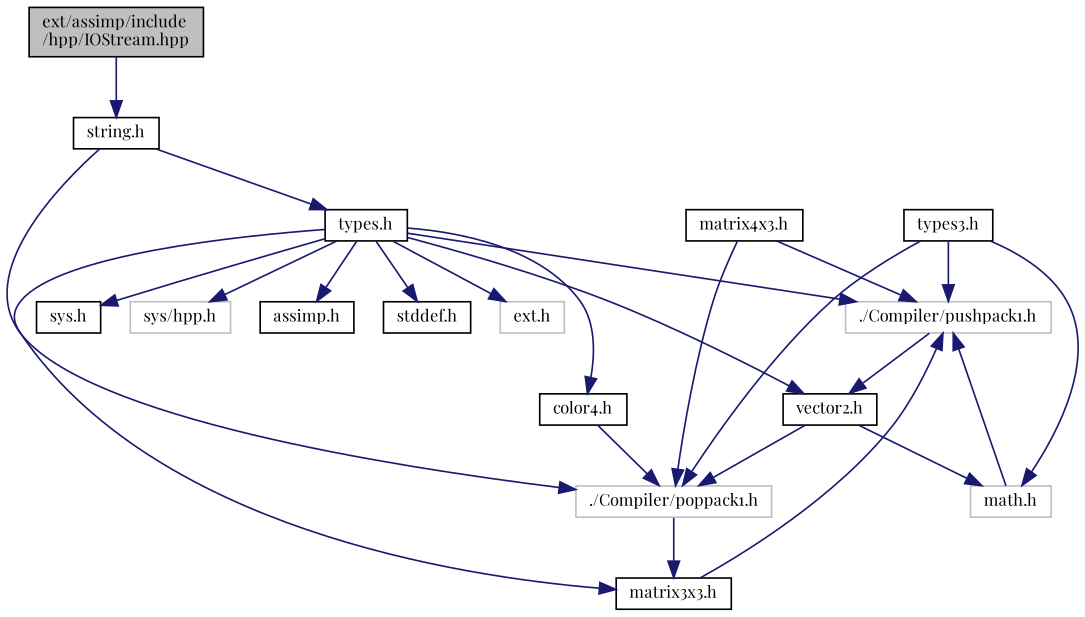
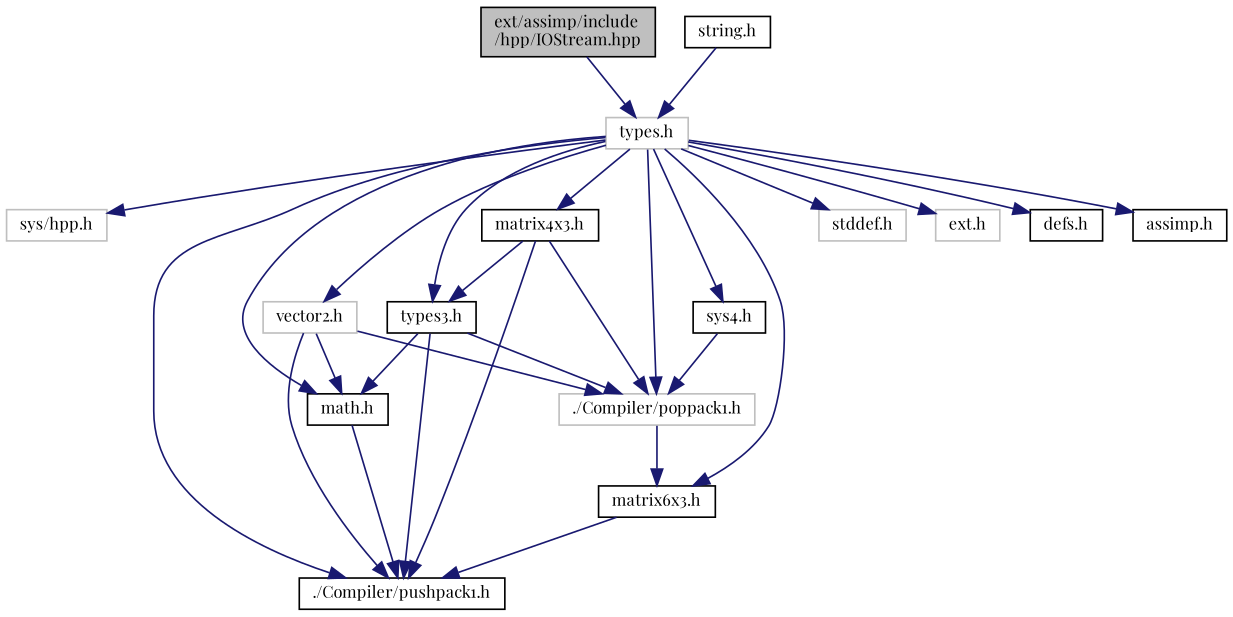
edge "ext/assimp/include /hpp/IOStream.hpp" -> "string.h": now "ext/assimp/include /hpp/IOStream.hpp" -> "types.h"
edge "types.h" -> "matrix4x3.h": added
edge "types.h" -> "math.h": added
edge "types.h" -> "types3.h": added
node "types.h": color black -> grey75
edge "matrix4x3.h" -> "types3.h": added
node "sys.h": label "sys.h" -> "defs.h"
node "stddef.h": color black -> grey75
node "./Compiler/pushpack1.h": color grey75 -> black
edge "./Compiler/pushpack1.h" -> "vector2.h": reversed
node "color4.h": label "color4.h" -> "sys4.h"
node "vector2.h": color black -> grey75
edge "string.h" -> "./Compiler/poppack1.h": now "types.h" -> "./Compiler/poppack1.h"
node "math.h": color grey75 -> black
node "matrix3x3.h": label "matrix3x3.h" -> "matrix6x3.h"
